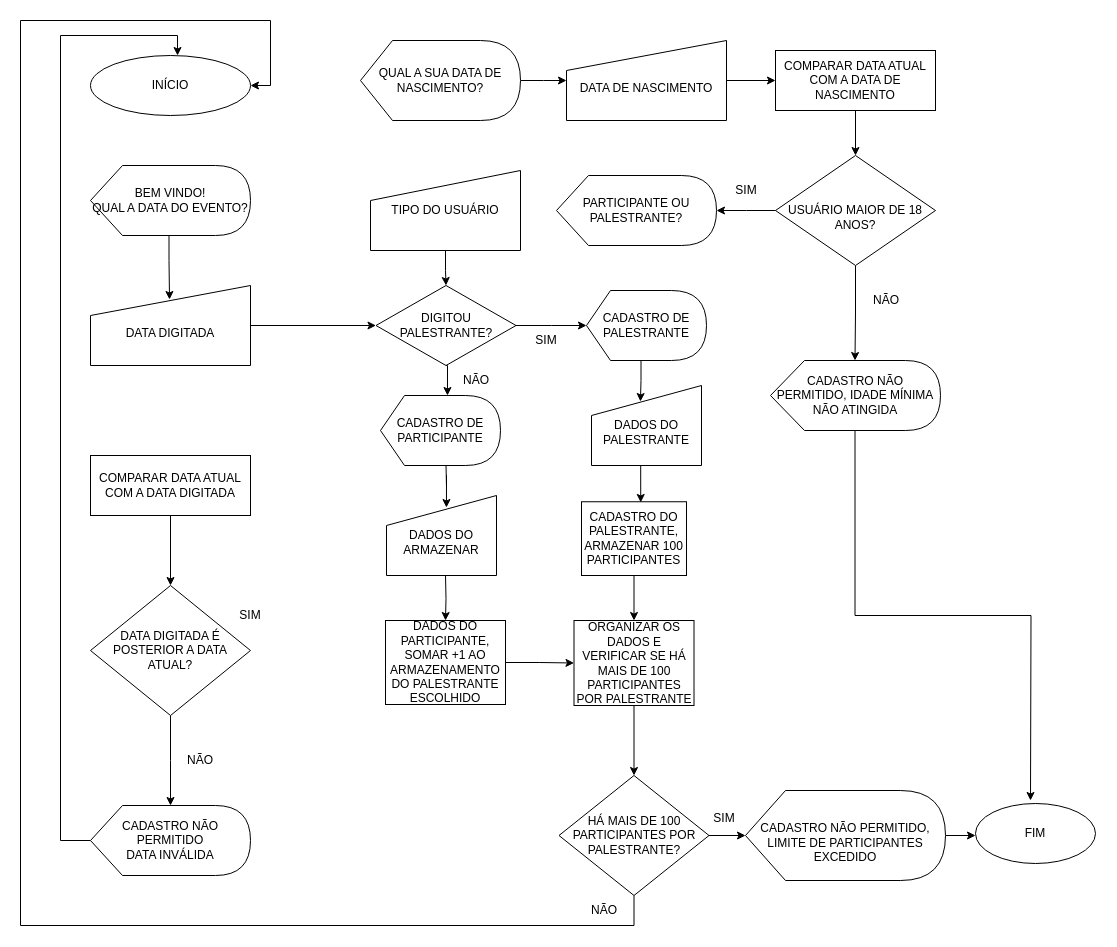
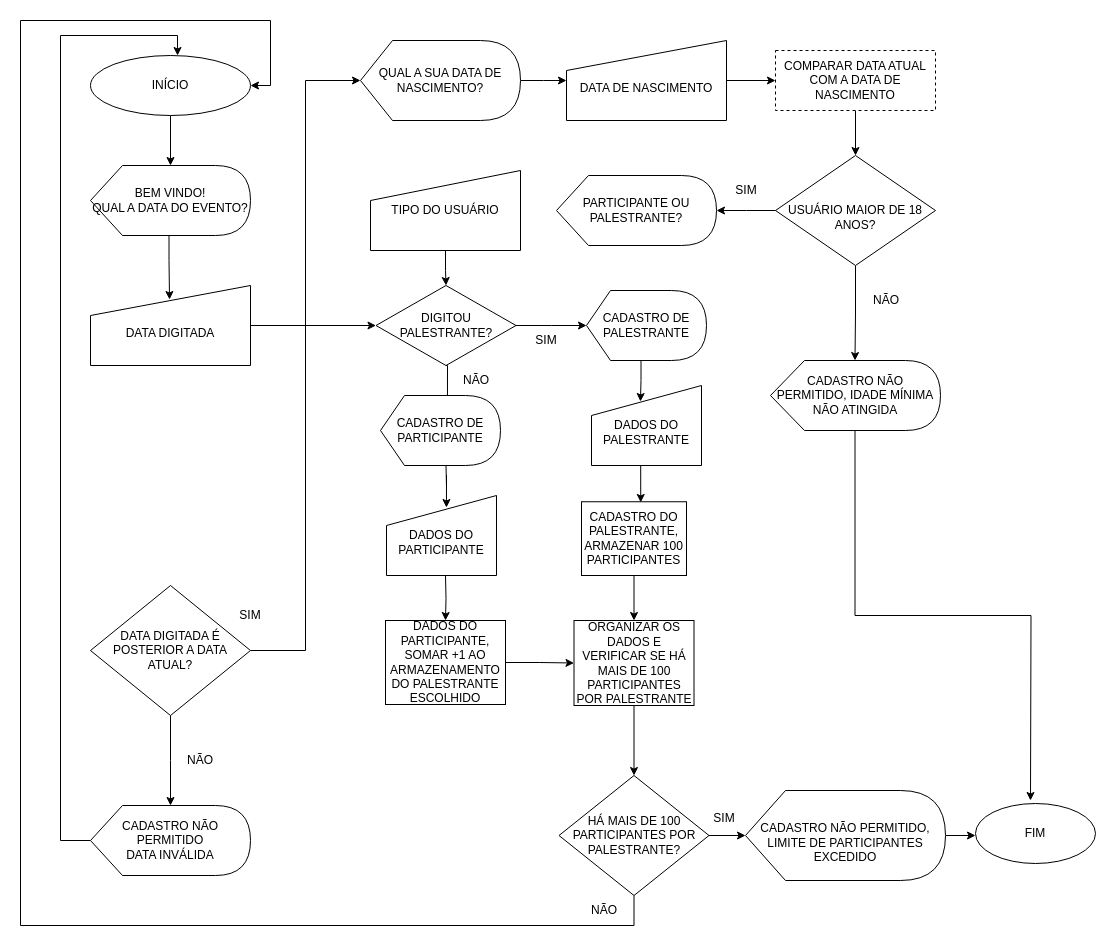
node "COMPARAR DATA ATUAL COM A DATA DE NASCIMENTO": style solid -> dashed
edge "INÍCIO" -> "BEM VINDO! QUAL A DATA DO EVENTO?": added
edge "DATA DIGITADA É POSTERIOR A DATA ATUAL?" -> "QUAL A SUA DATA DE NASCIMENTO?": added
edge "DIGITOU PALESTRANTE?" -> "CADASTRO DE PARTICIPANTE": arrowhead classic -> none
node "COMPARAR DATA ATUAL COM A DATA DIGITADA": removed
node "DADOS DO ARMAZENAR": label "DADOS DO ARMAZENAR" -> "DADOS DO PARTICIPANTE"
edge "COMPARAR DATA ATUAL COM A DATA DIGITADA" -> "DATA DIGITADA É POSTERIOR A DATA ATUAL?": removed
